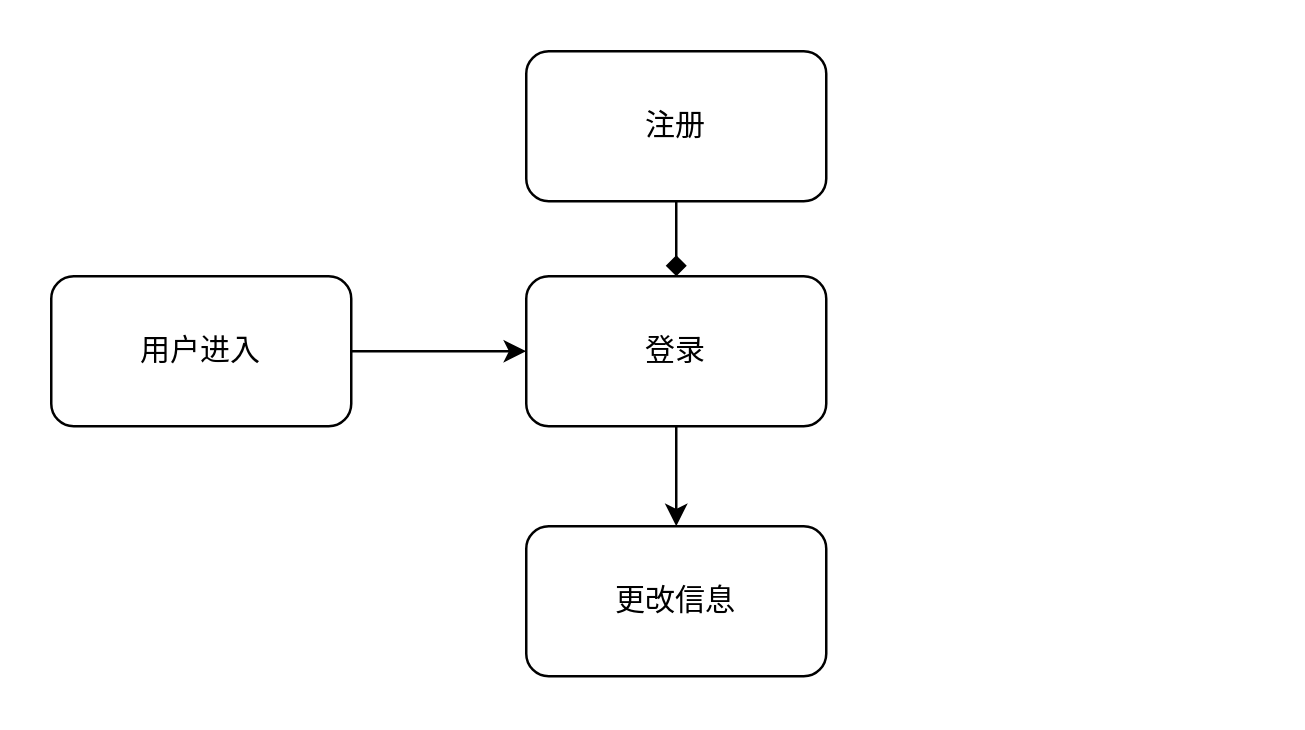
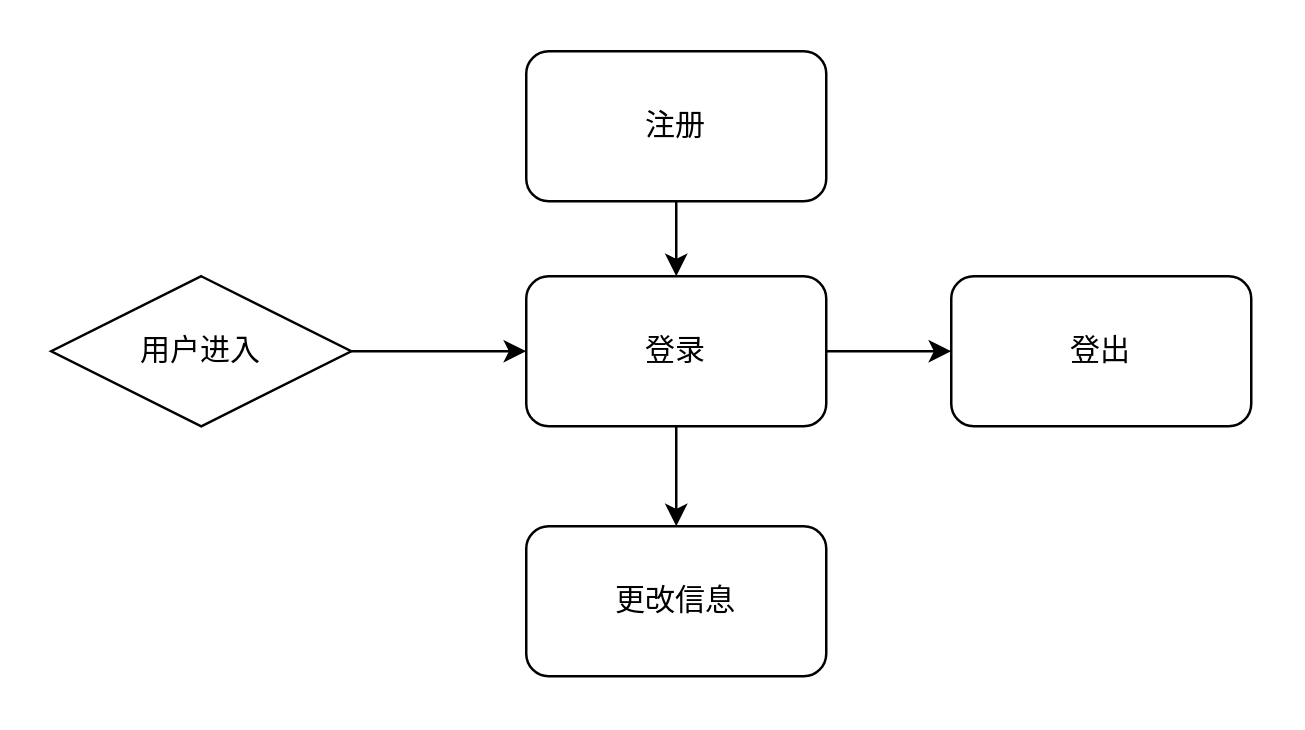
edge "注册" -> "登录": arrowhead diamond -> classic
node "用户进入": shape rounded rectangle -> diamond
edge "登录" -> "登出": added
node "登出": added
